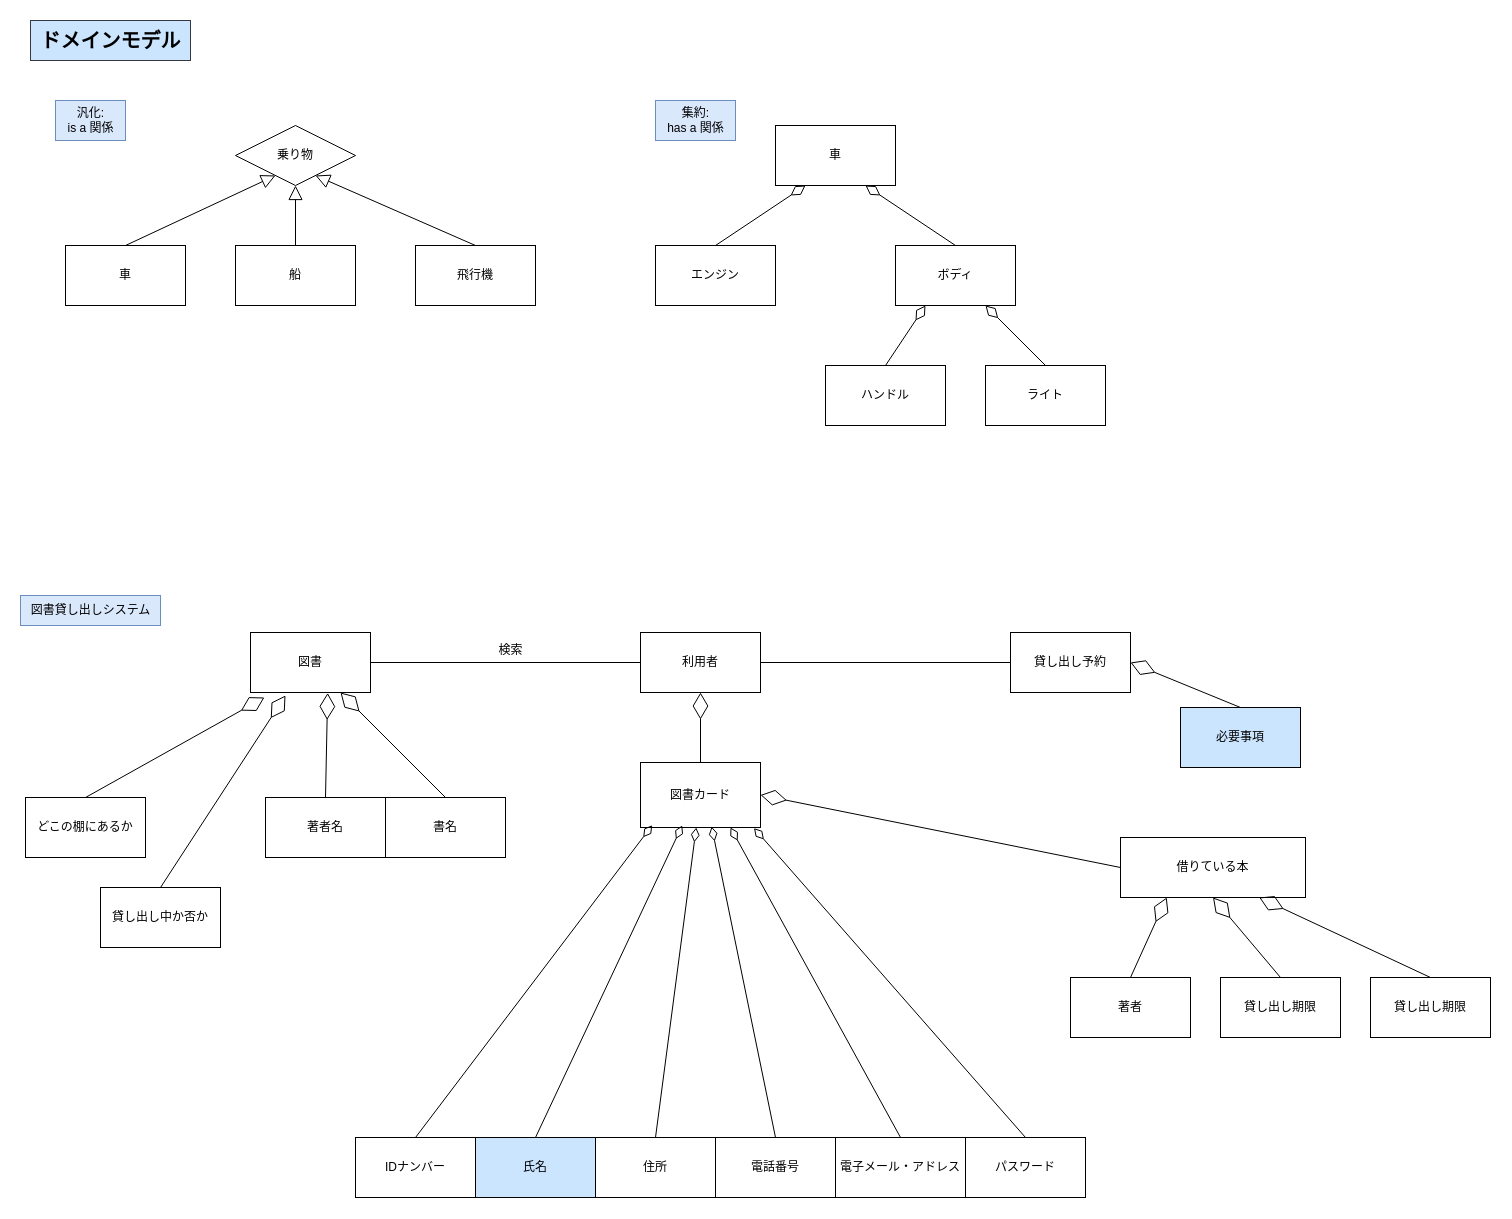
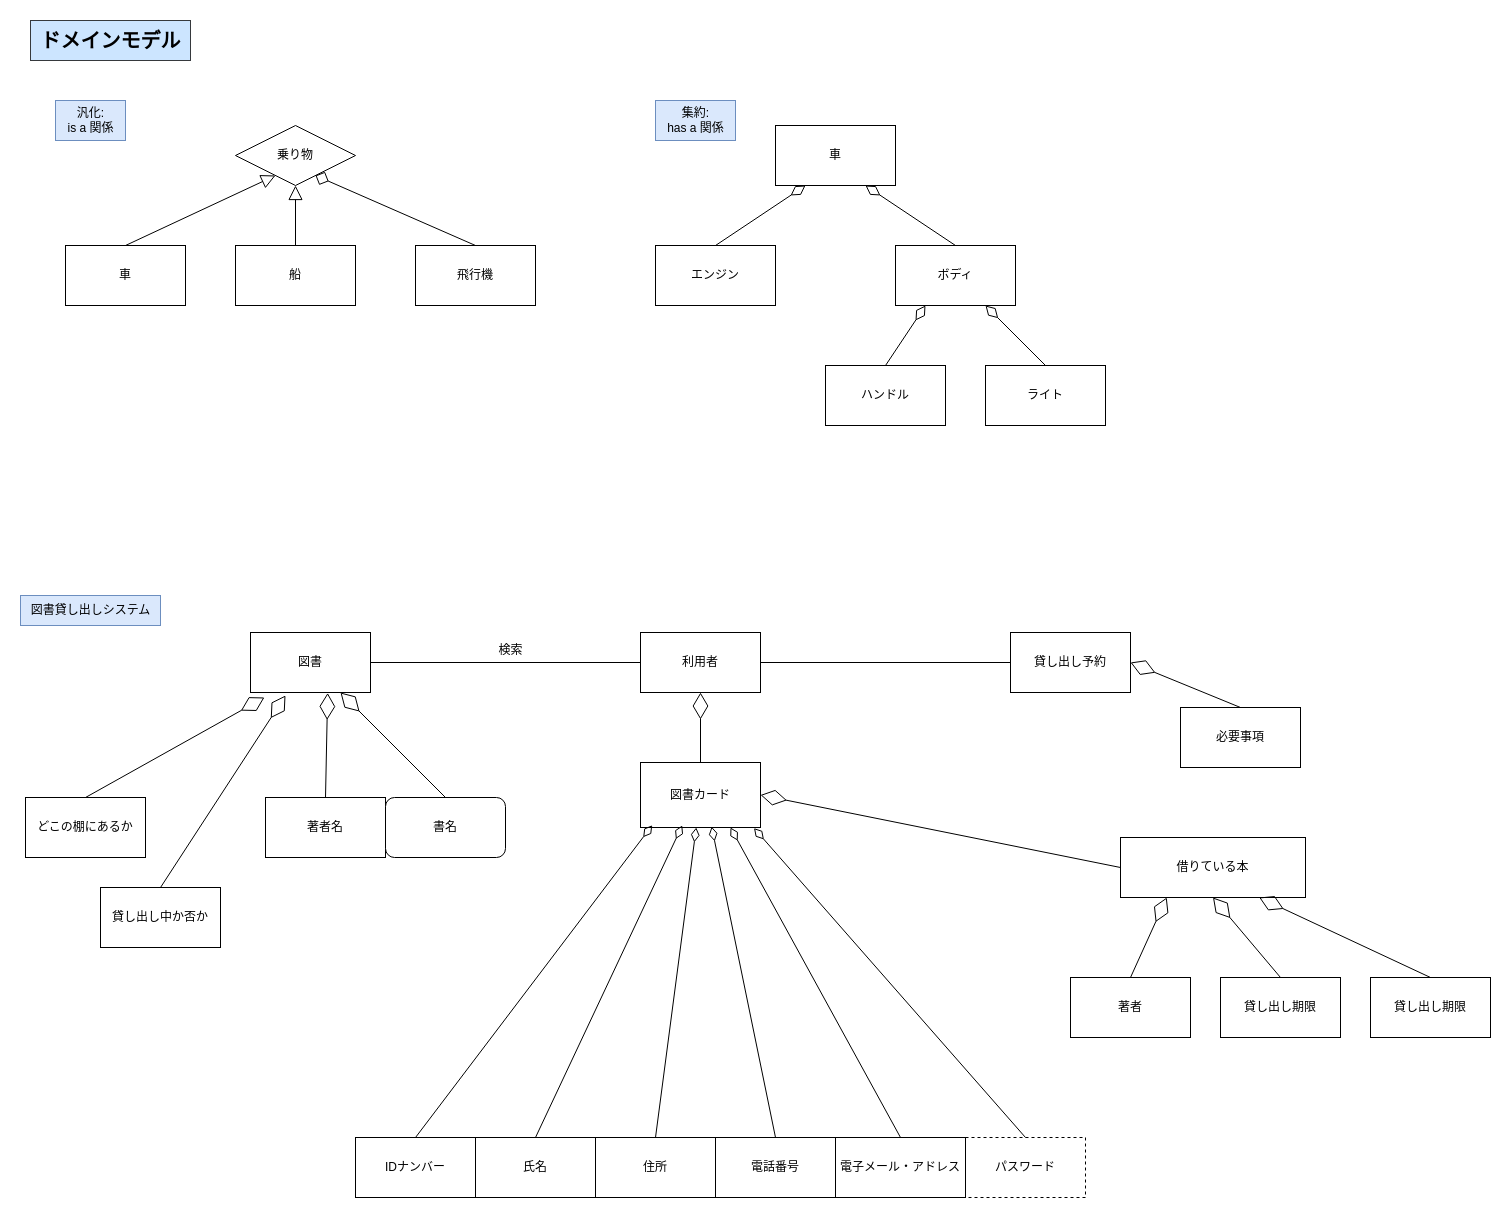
edge "飛行機" -> "乗り物": arrowhead block -> diamond
node "必要事項": fillcolor #cce5ff -> #ffffff
node "書名": shape rectangle -> rounded rectangle
node "氏名": fillcolor #cce5ff -> #ffffff
node "パスワード": style solid -> dashed
